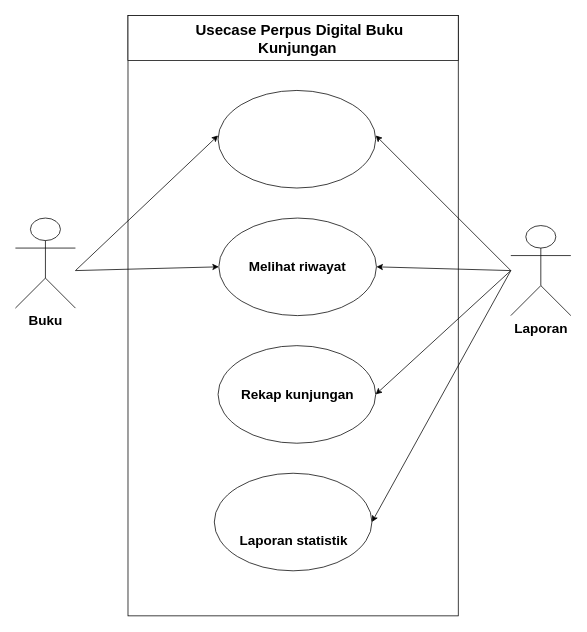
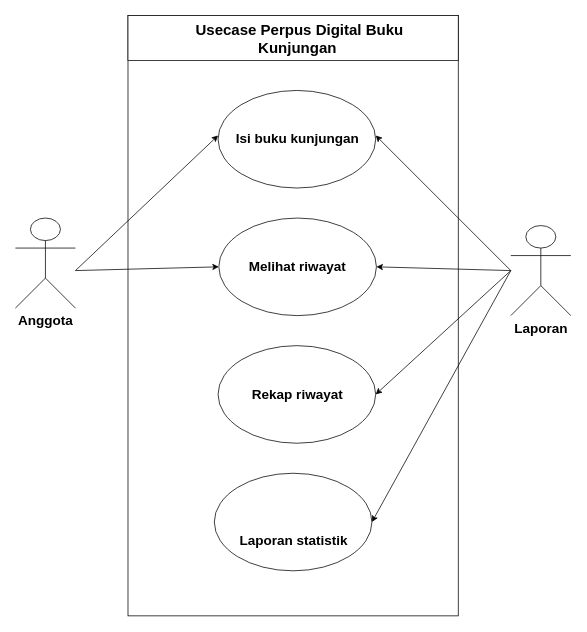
node "Isi buku kunjungan": added
node "Buku": label "Buku" -> "Anggota"
node "Rekap kunjungan": label "Rekap kunjungan" -> "Rekap riwayat"
